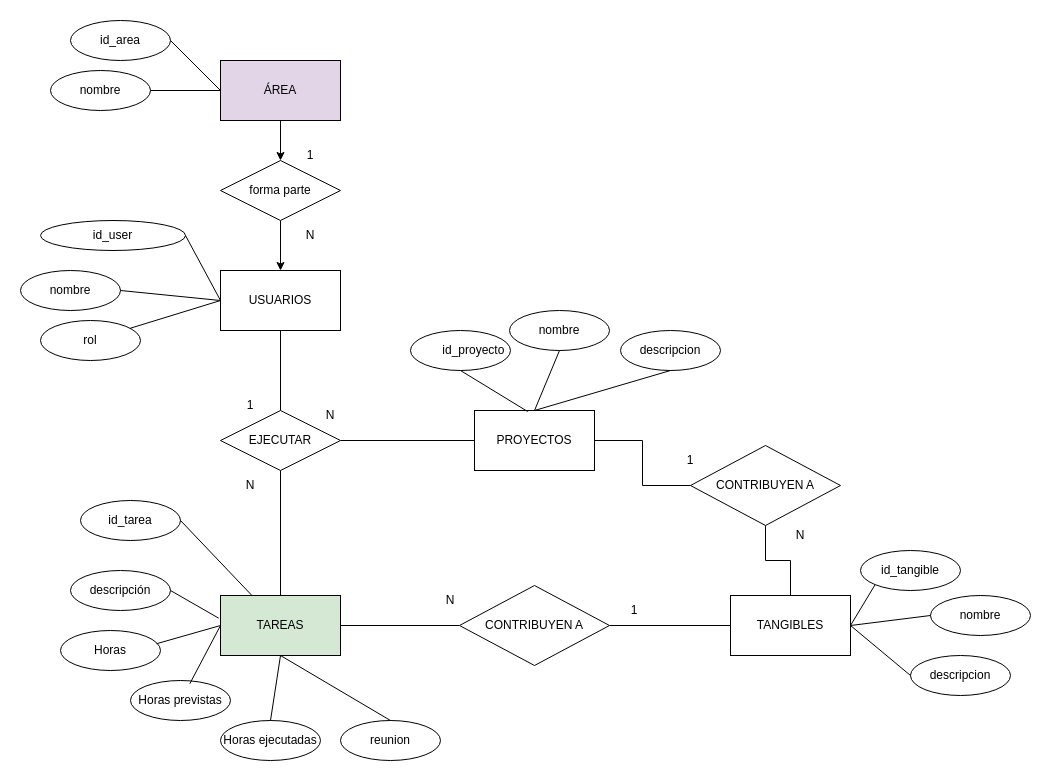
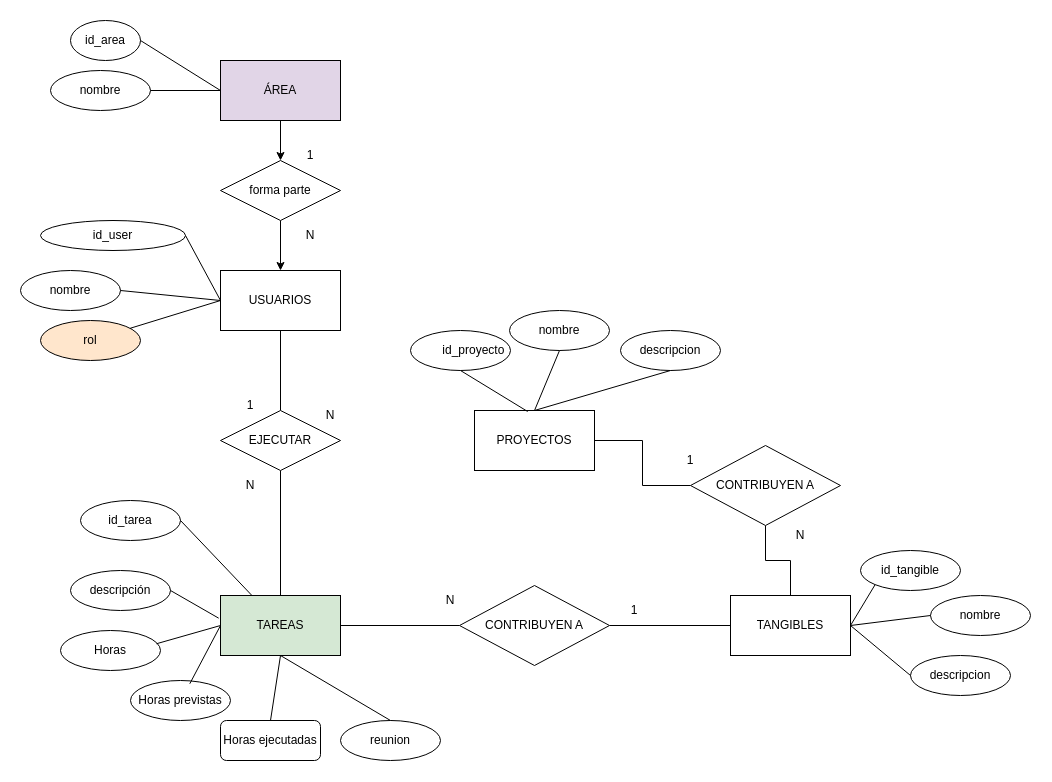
node "id_area": size 100x40 -> 70x40
node "rol": fillcolor #ffffff -> #ffe6cc
edge "EJECUTAR" -- "PROYECTOS": removed
node "Horas ejecutadas": shape ellipse -> rounded rectangle
